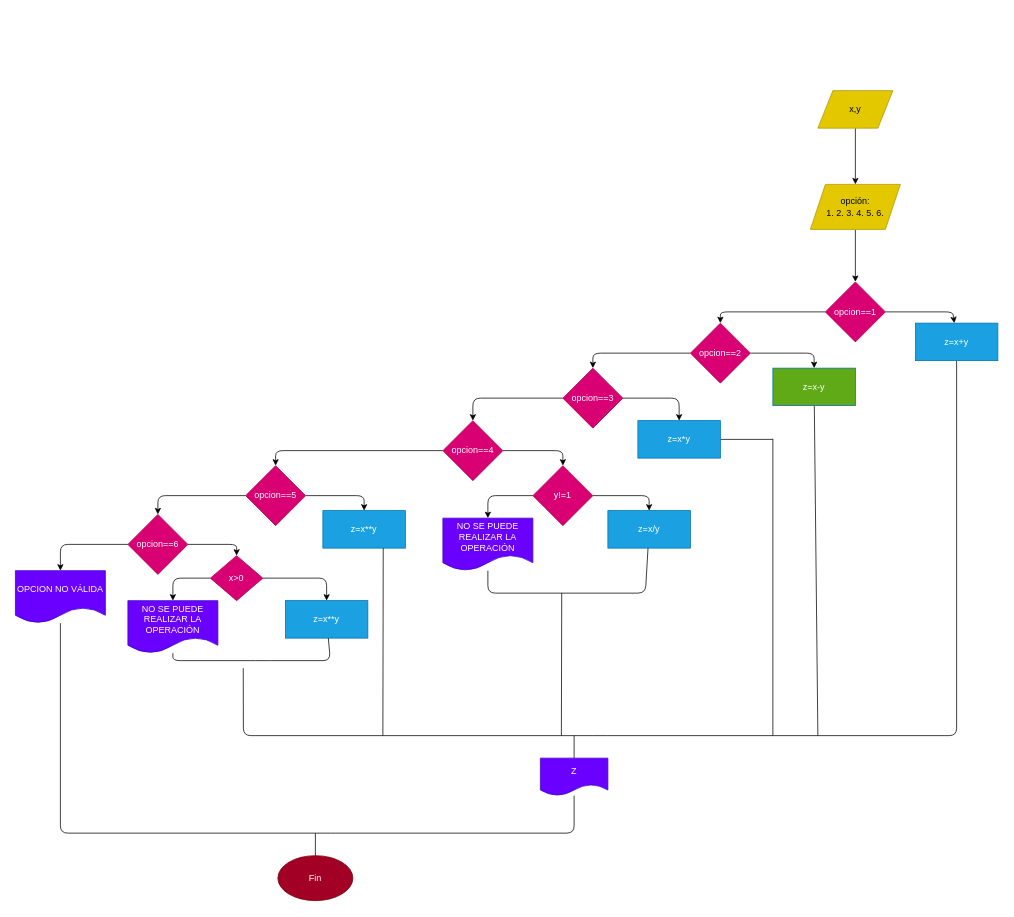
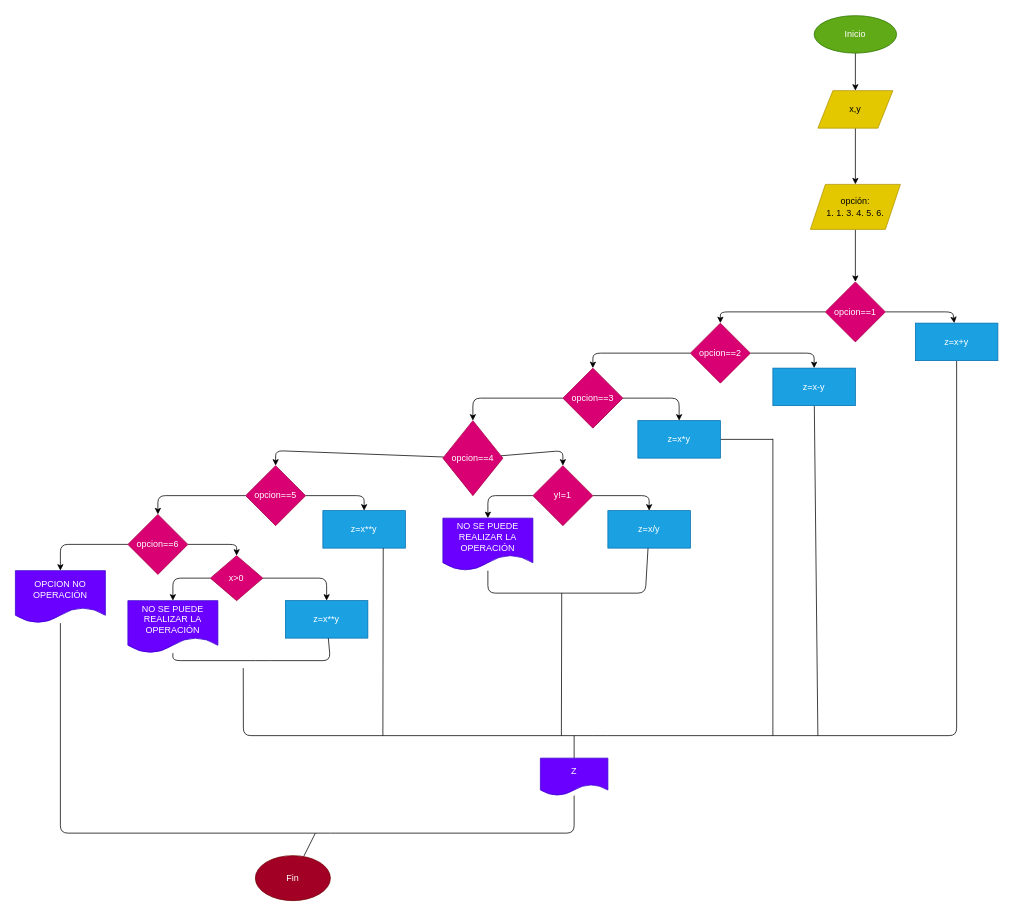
node "Inicio": added
edge "Inicio" -> "x,y": added
node "opción: 1. 2. 3. 4. 5. 6.": label "opción: 1. 2. 3. 4. 5. 6." -> "opción: 1. 1. 3. 4. 5. 6."
node "z=x-y": fillcolor #60a917 -> #1ba1e2
node "opcion==4": size 60x60 -> 60x75
node "OPCION NO VÁLIDA": label "OPCION NO VÁLIDA" -> "OPCION NO OPERACIÓN"
node "Fin": moved (315, 878) -> (293, 878)
